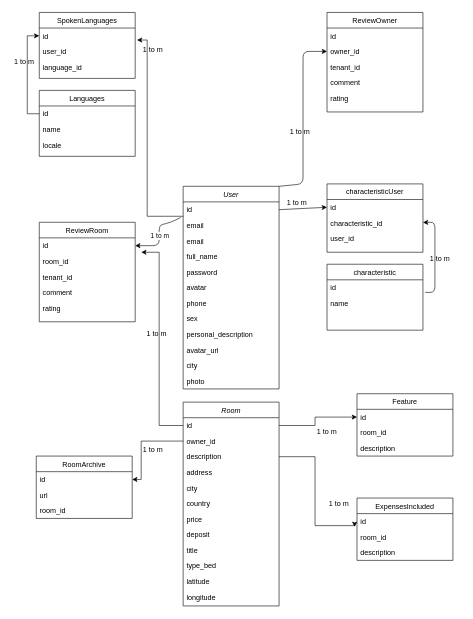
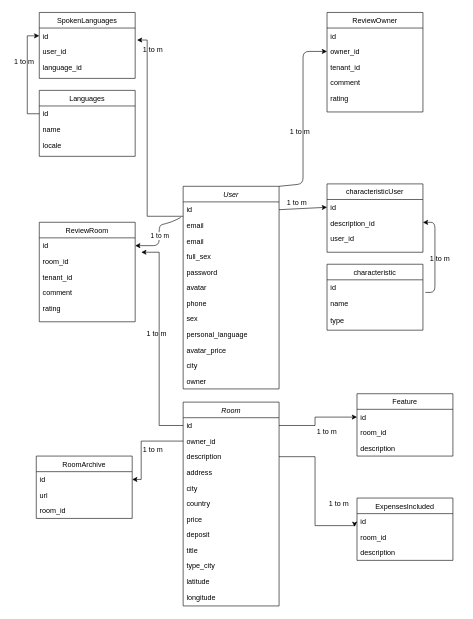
node "characteristic_id": label "characteristic_id" -> "description_id"
node "full_name": label "full_name" -> "full_sex"
node "type": added
node "personal_description": label "personal_description" -> "personal_language"
node "avatar_url": label "avatar_url" -> "avatar_price"
node "photo": label "photo" -> "owner"
node "type_bed": label "type_bed" -> "type_city"
